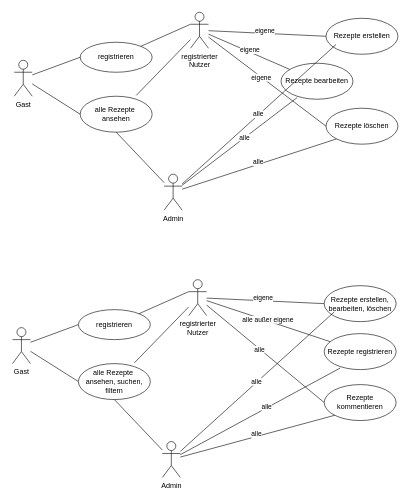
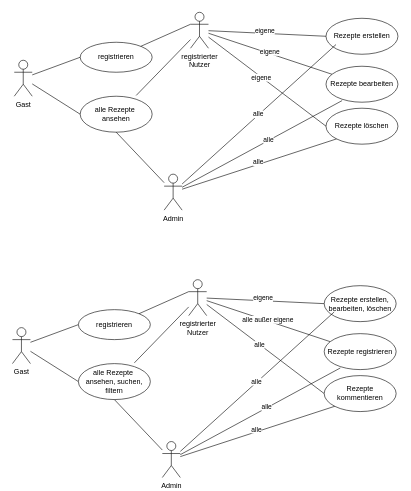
node "Rezepte bearbeiten": moved (317, 81) -> (362, 84)
node "Rezepte kommentieren": moved (360, 403) -> (360, 394)
